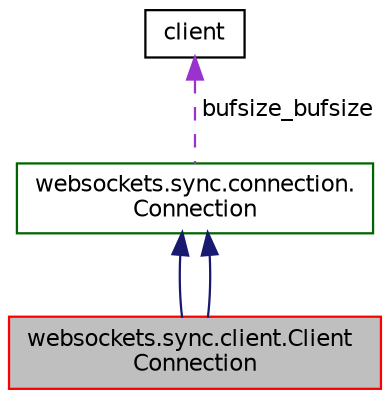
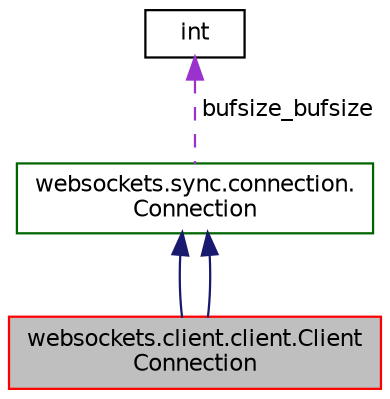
node "client": label "client" -> "int"
node "websockets.sync.client.Client Connection": label "websockets.sync.client.Client Connection" -> "websockets.client.client.Client Connection"
